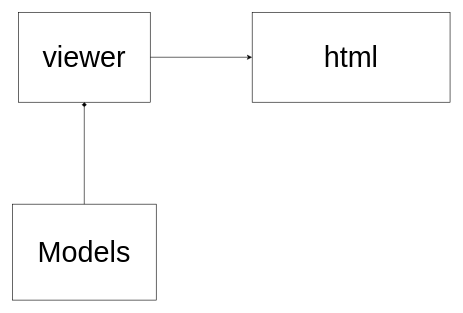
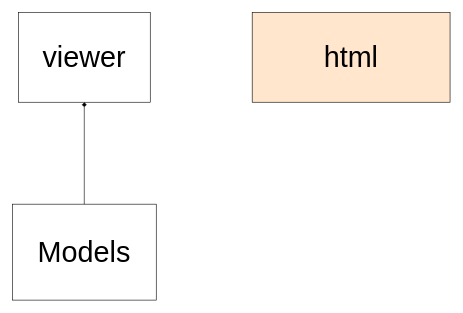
edge "viewer" -> "html": removed
node "html": fillcolor #ffffff -> #ffe6cc
